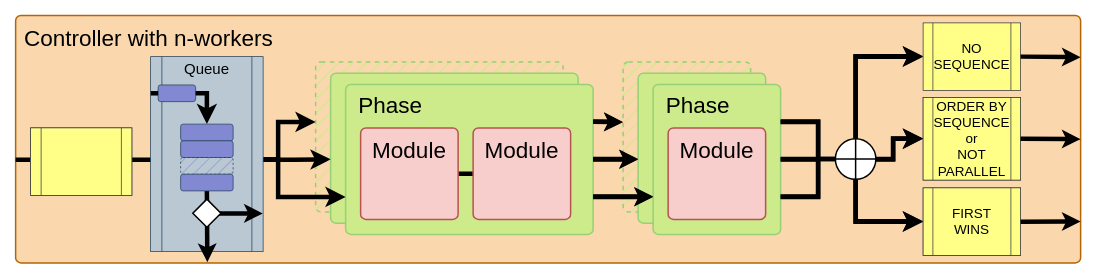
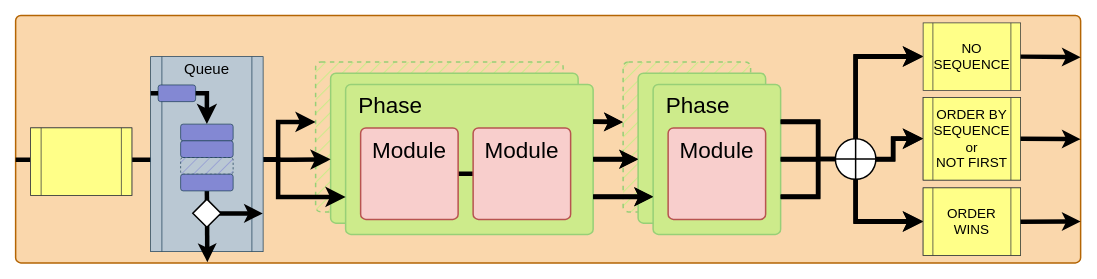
node "Controller with n-workers": removed
node "ORDER BY SEQUENCE or NOT PARALLEL": label "ORDER BY SEQUENCE or NOT PARALLEL" -> "ORDER BY SEQUENCE or NOT FIRST"
node "FIRST WINS": label "FIRST WINS" -> "ORDER WINS"
